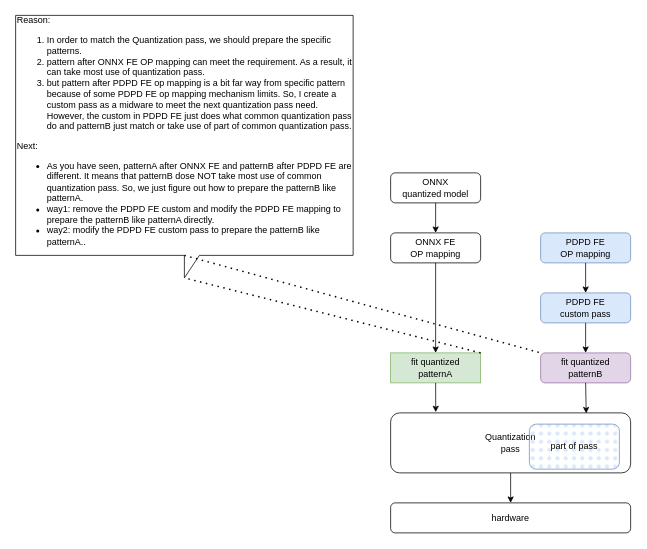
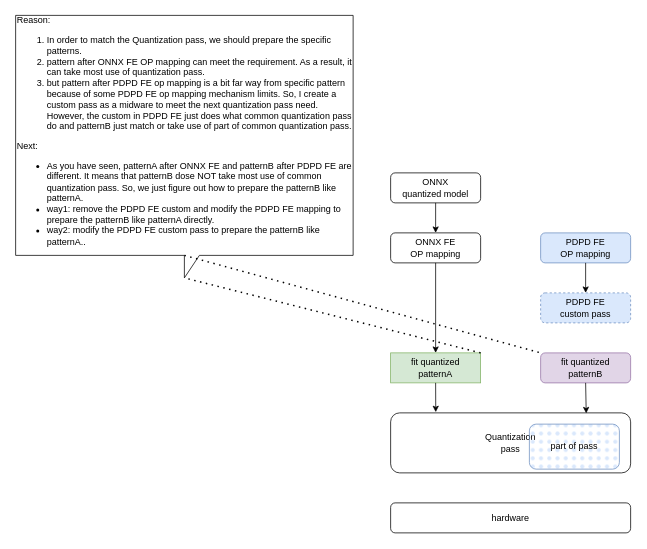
node "PDPD FE custom pass": style solid -> dashed
edge "PDPD FE custom pass" -> "fit quantized patternB": removed
edge "Quantization pass" -> "hardware": removed
